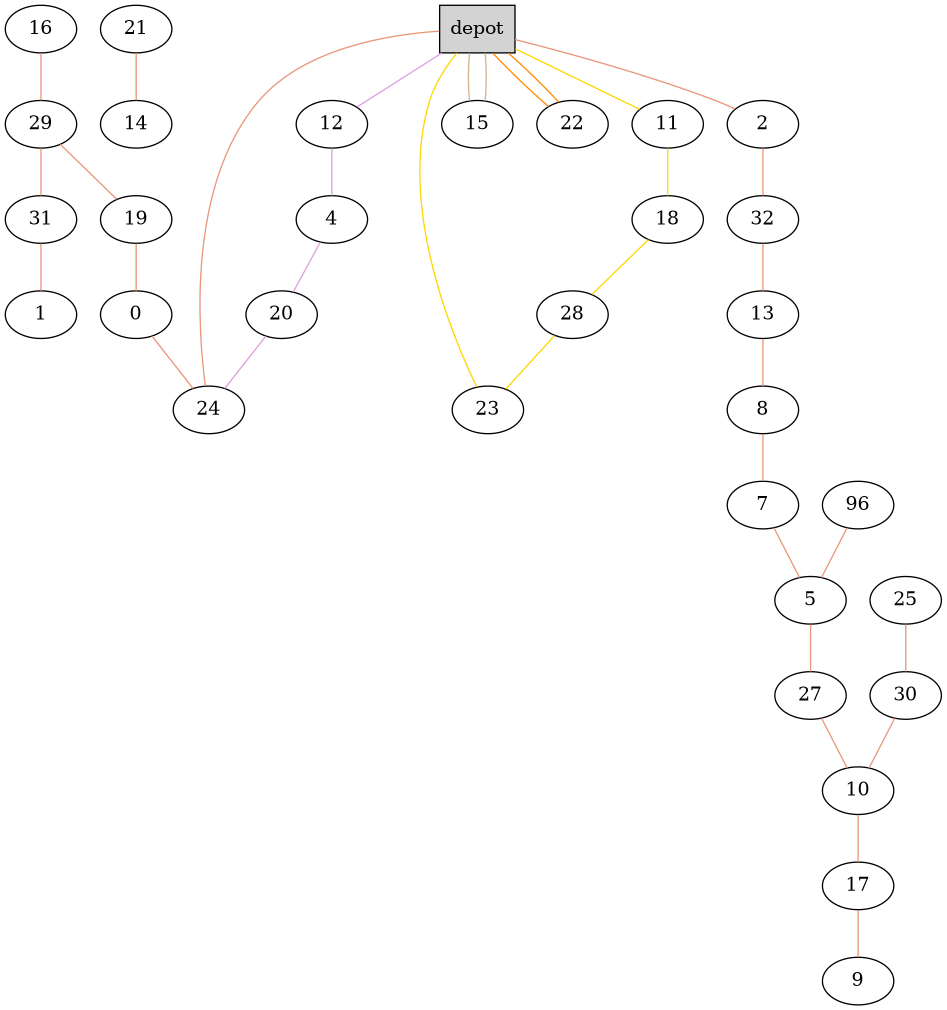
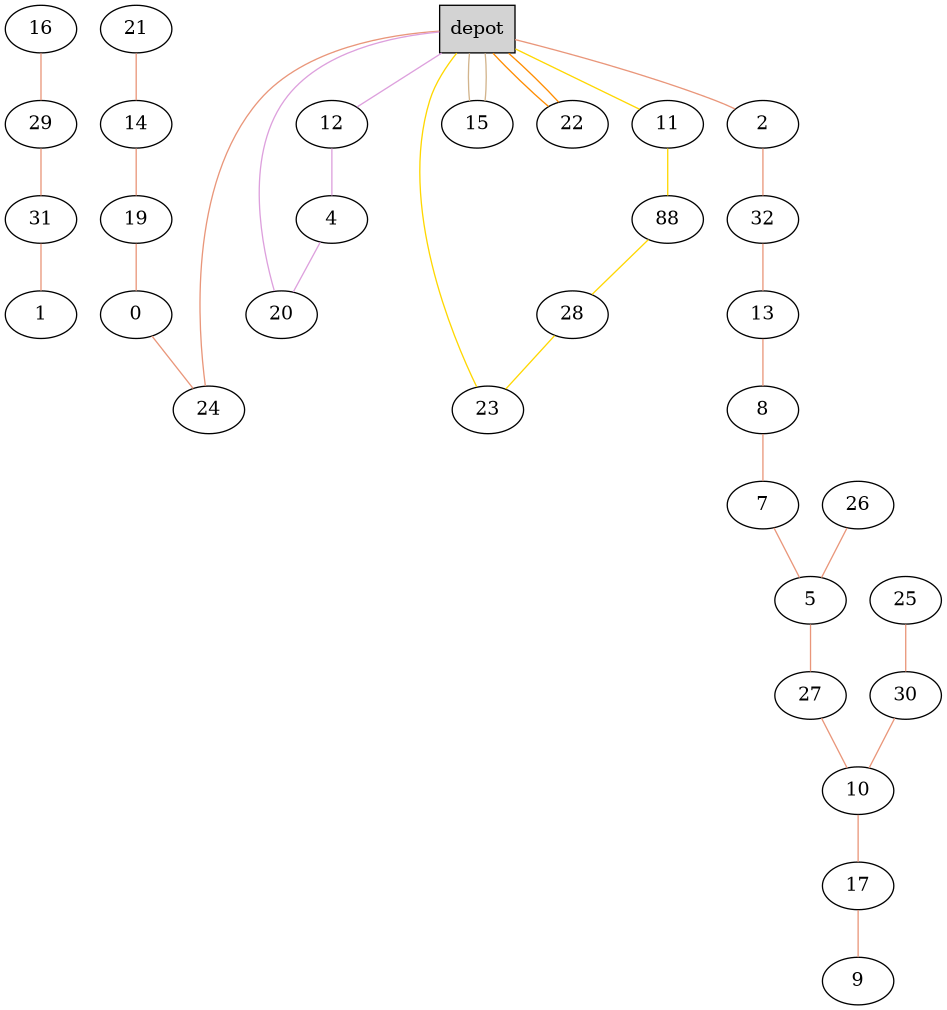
edge "29" -- "19": now "14" -- "19"
node "18": label "18" -> "88"
edge "20" -- "24": now "20" -- "depot"
node "96": label "96" -> "26"
